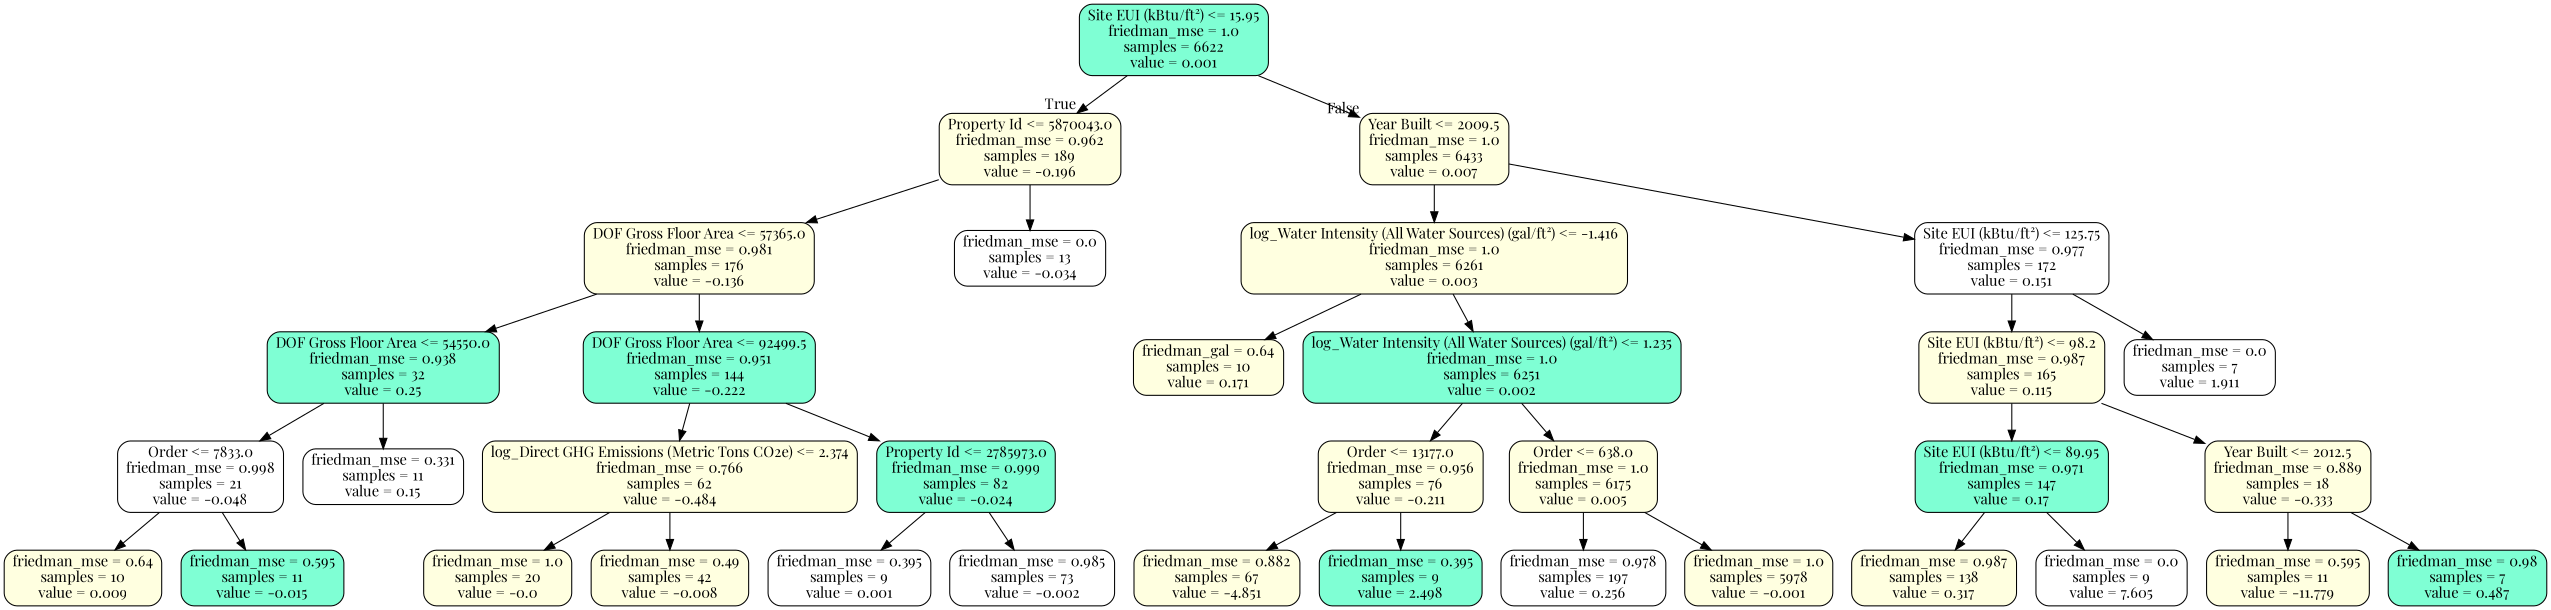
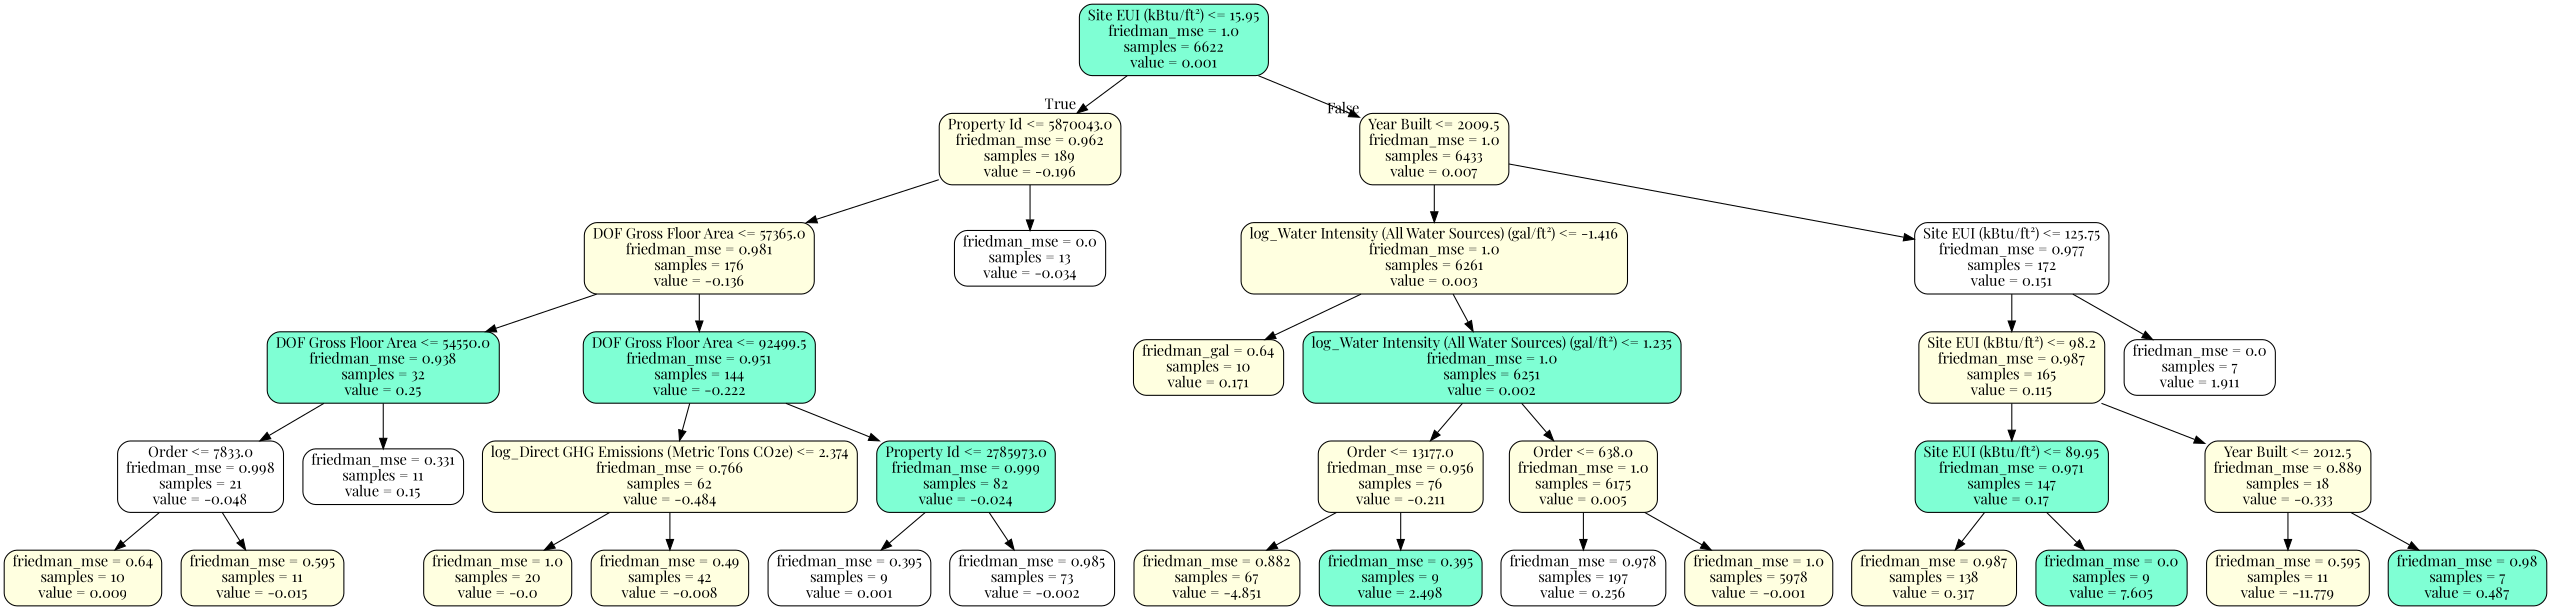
node "friedman_mse = 0.595 samples = 11 value = -0.015": fillcolor aquamarine -> lightyellow
node "friedman_mse = 0.0 samples = 9 value = 7.605": fillcolor white -> aquamarine
